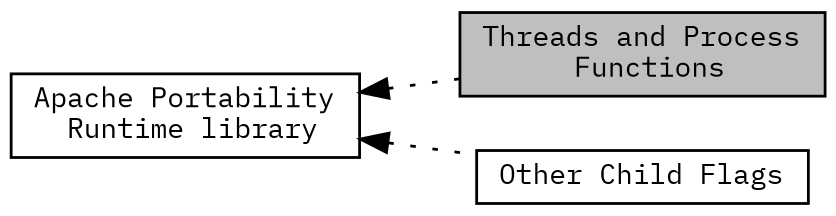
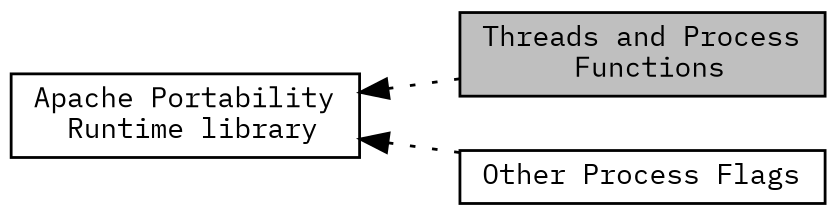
node "Other Child Flags": label "Other Child Flags" -> "Other Process Flags"
